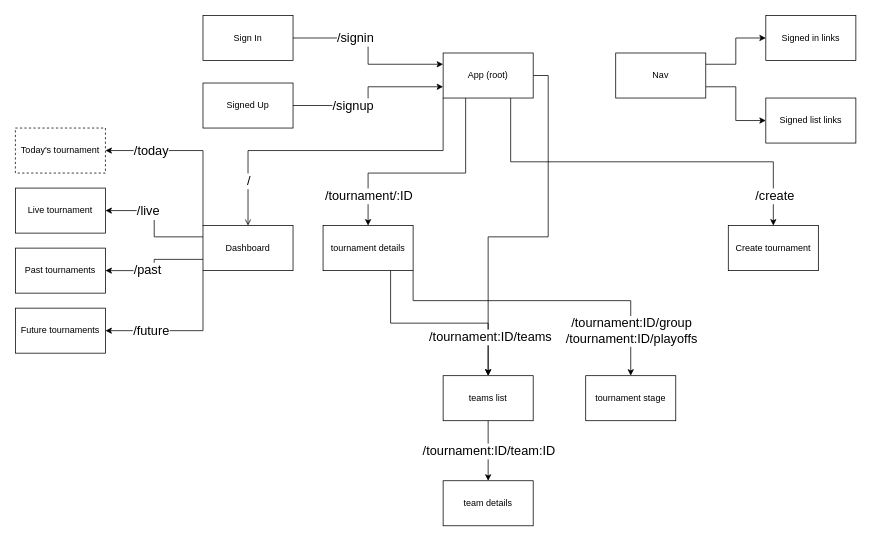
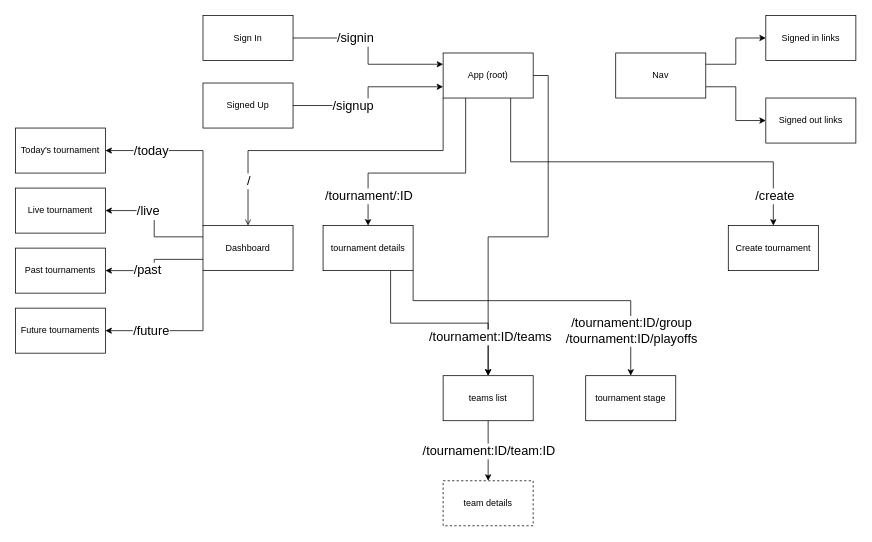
node "Signed list links": label "Signed list links" -> "Signed out links"
node "Today's tournament": style dashed -> solid
node "team details": style solid -> dashed
